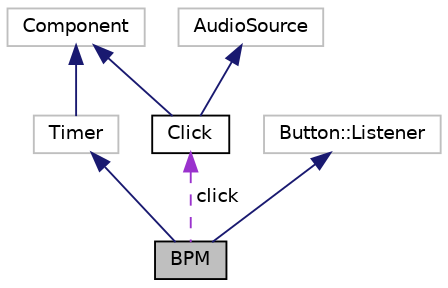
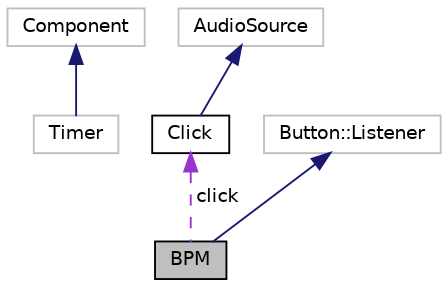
edge "Click" -> "Component": removed
edge "BPM" -> "Timer": removed
